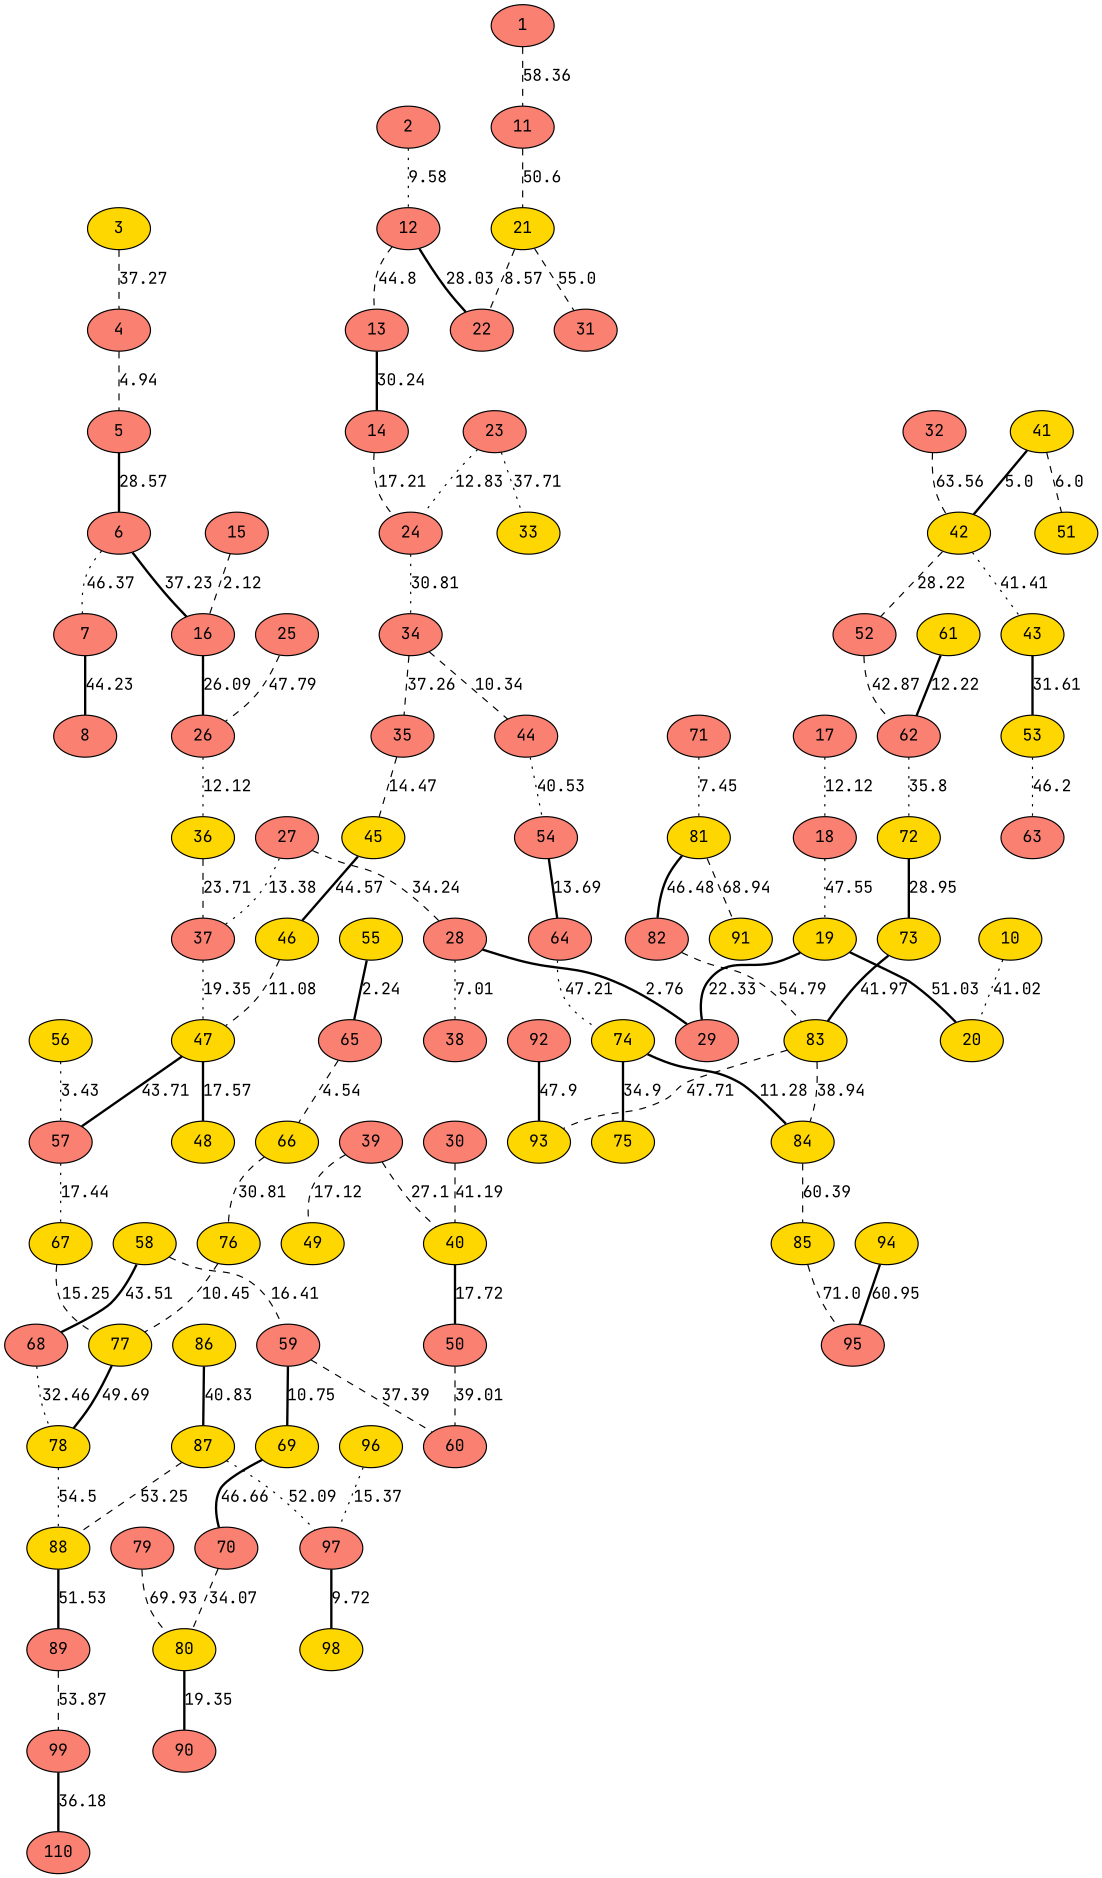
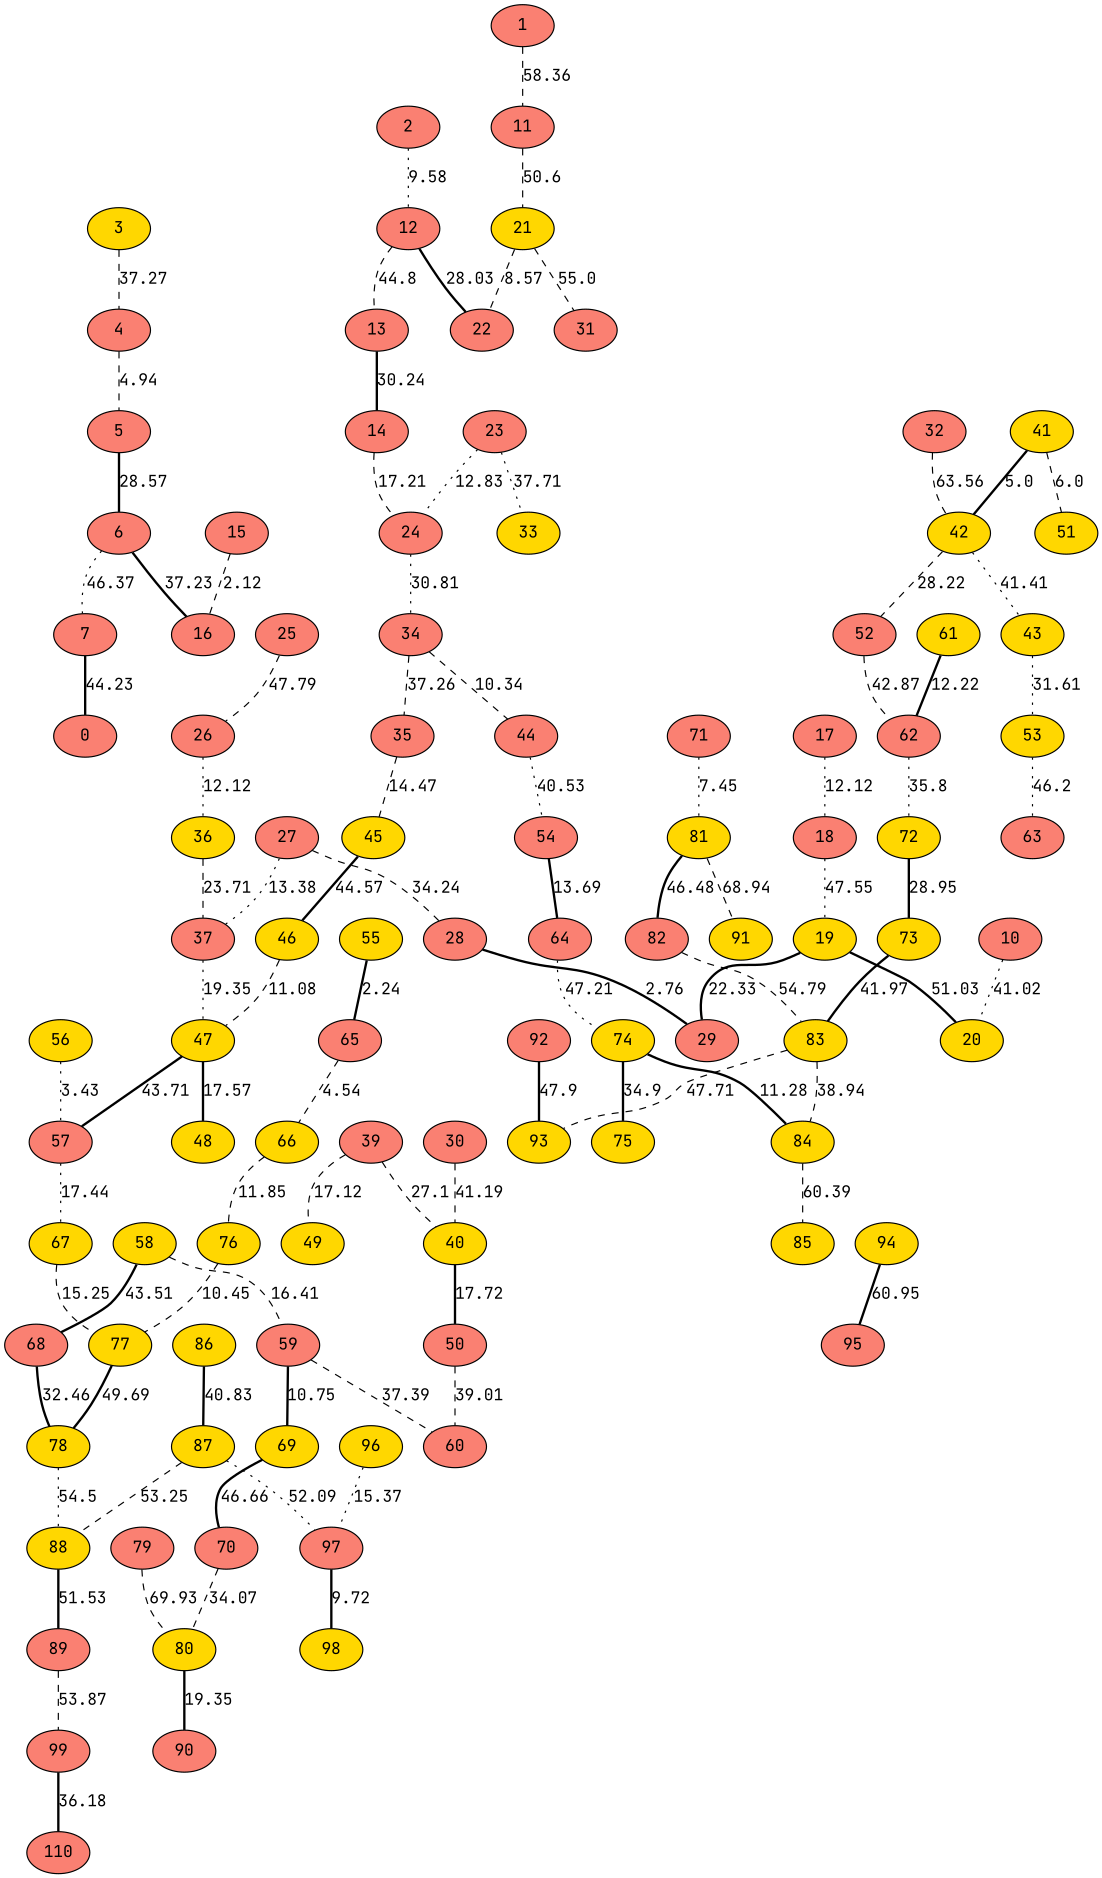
edge "16" -- "26": removed, label "26.09"
edge "43" -- "53": style bold -> dotted
node "8": label "8" -> "0"
node "10": fillcolor gold -> salmon
node "38": removed
edge "66" -- "76": label "30.81" -> "11.85"
edge "85" -- "95": removed, label "71.0"
edge "68" -- "78": style dotted -> bold
